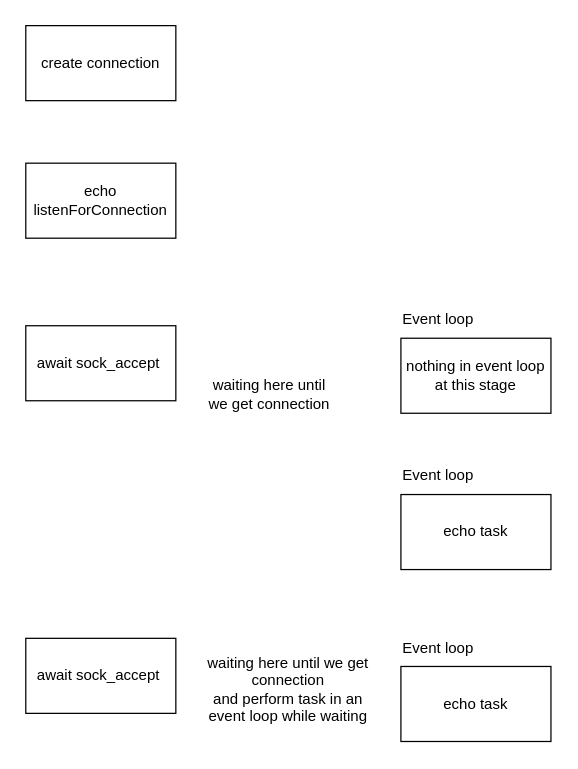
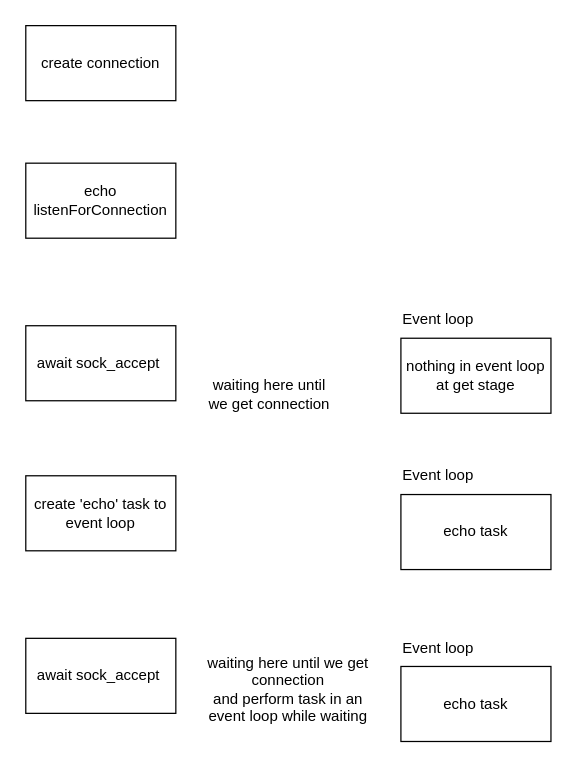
node "nothing in event loop at this stage": label "nothing in event loop at this stage" -> "nothing in event loop at get stage"
node "create 'echo' task to event loop": added
